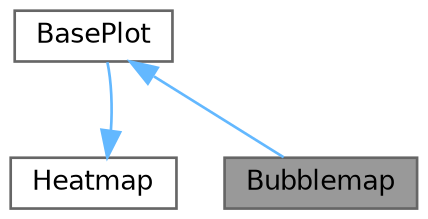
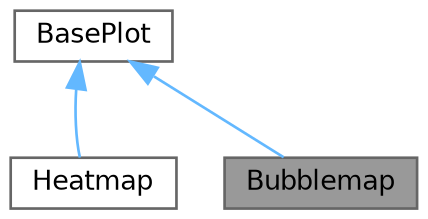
edge "BasePlot" -> "Heatmap": reversed
